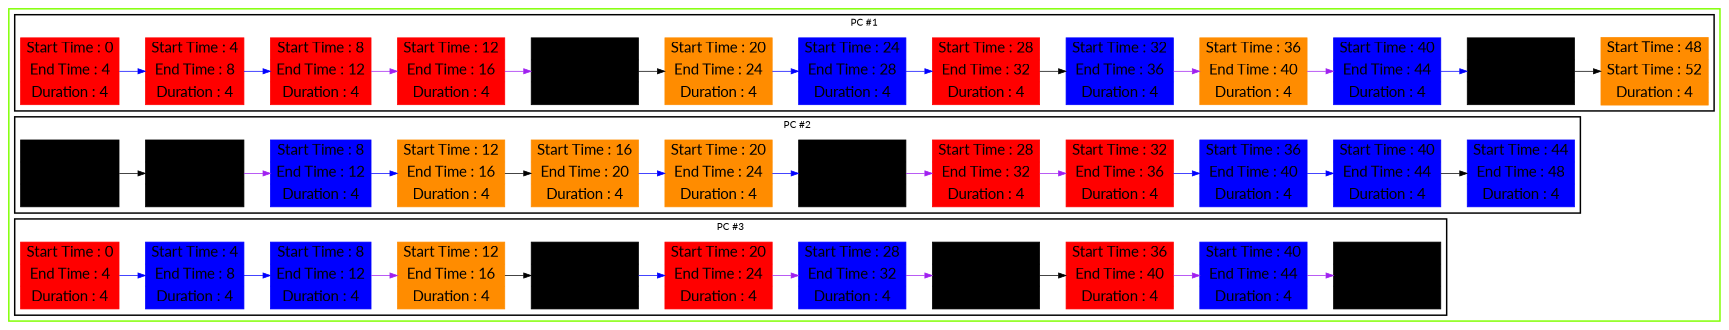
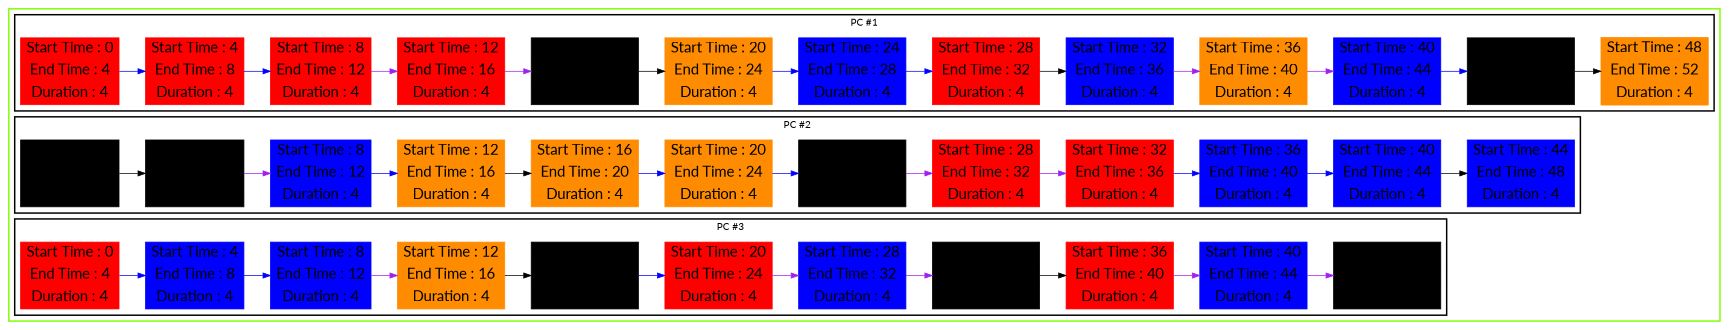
node "Start Time : 48": text "Start Time : 52" -> "End Time : 52"
